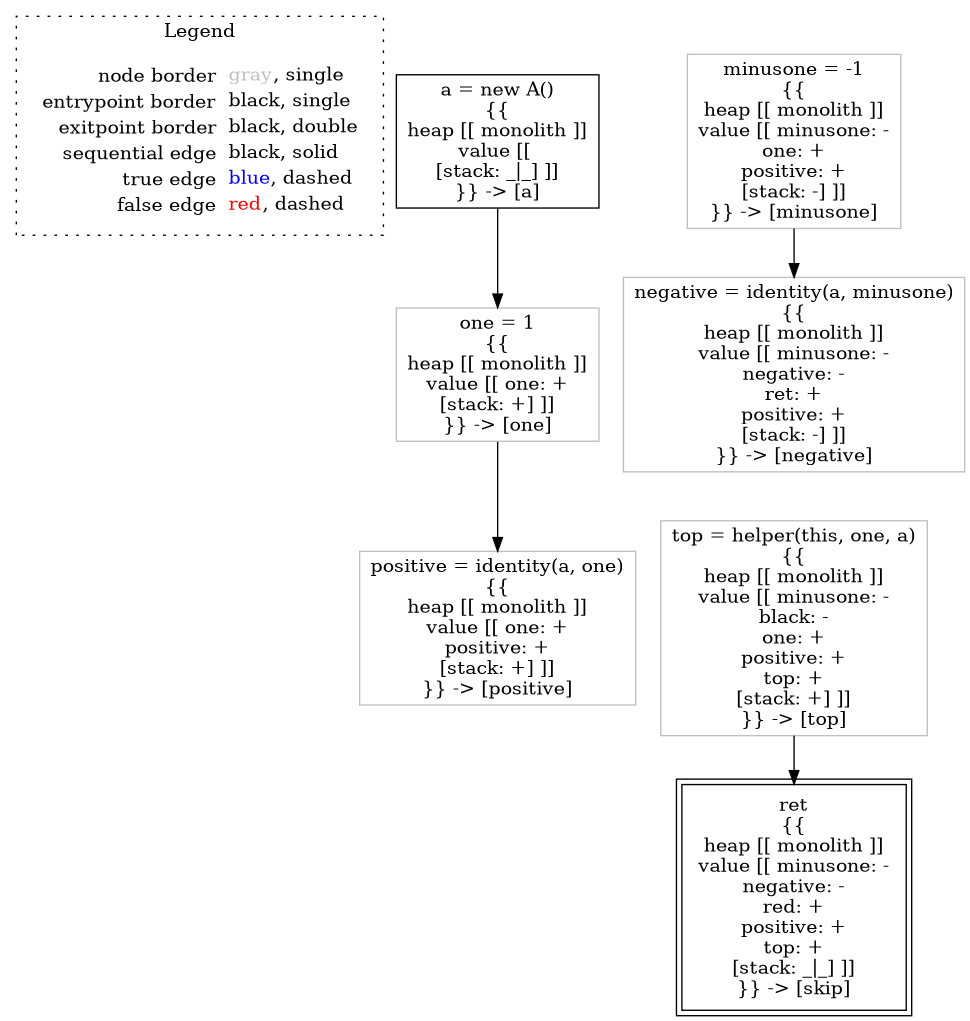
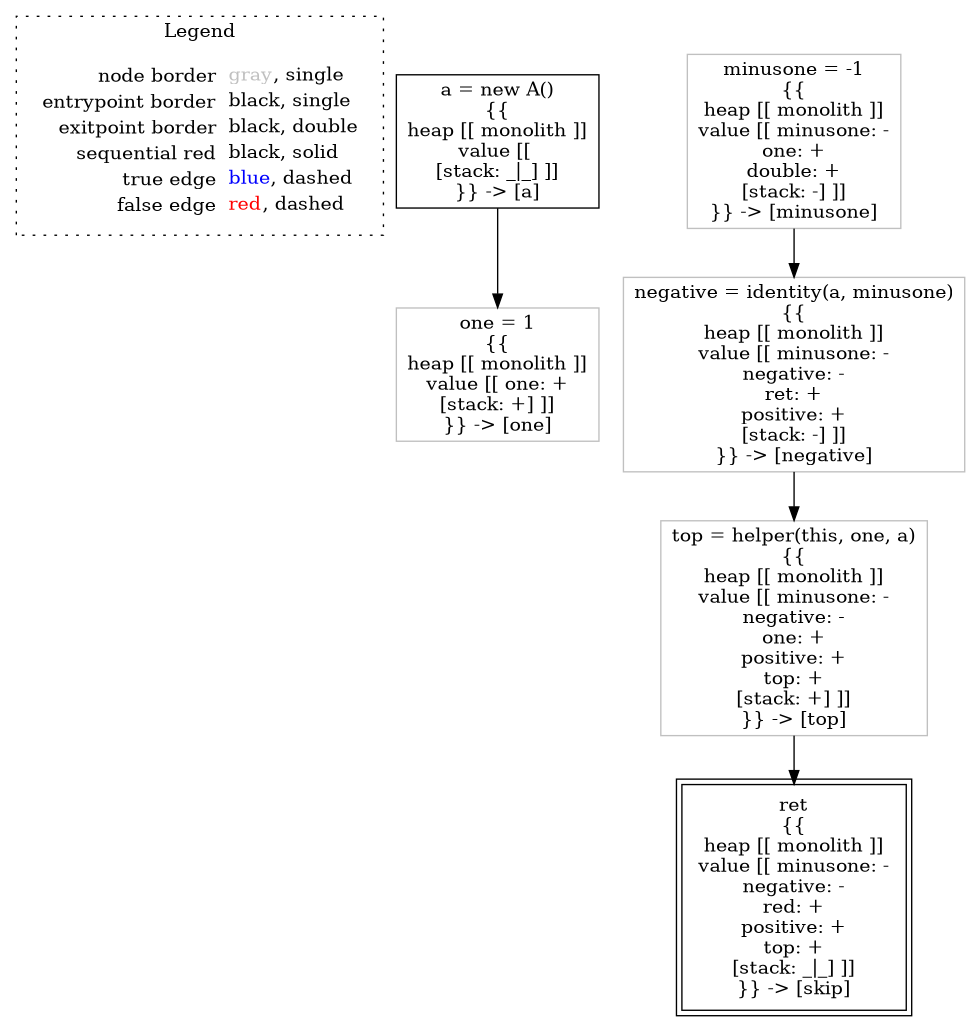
node "node border": text "sequential edge" -> "sequential red"
node "minusone = -1": text "positive: +" -> "double: +"
edge "negative = identity(a, minusone)" -> "top = helper(this, one, a)": added
node "top = helper(this, one, a)": text "black: -" -> "negative: -"
node "positive = identity(a, one)": removed
